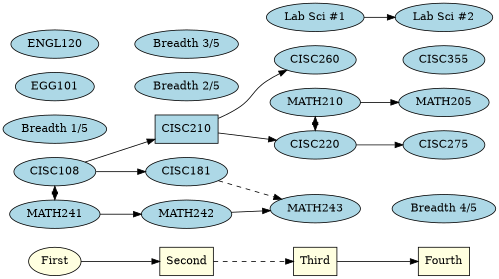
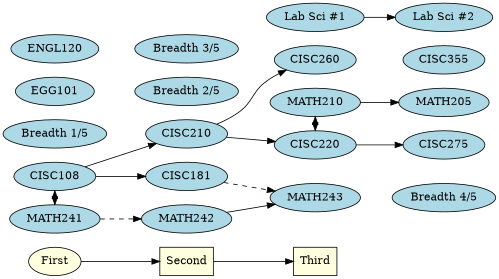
node "CISC210": shape box -> ellipse
edge "MATH241" -> "MATH242": style solid -> dashed
edge "Second" -> "Third": style dashed -> solid
node "Fourth": removed
